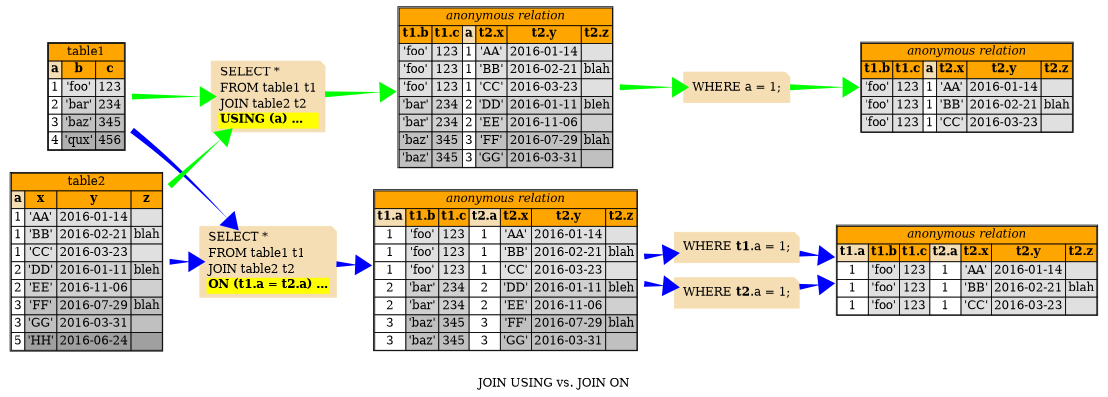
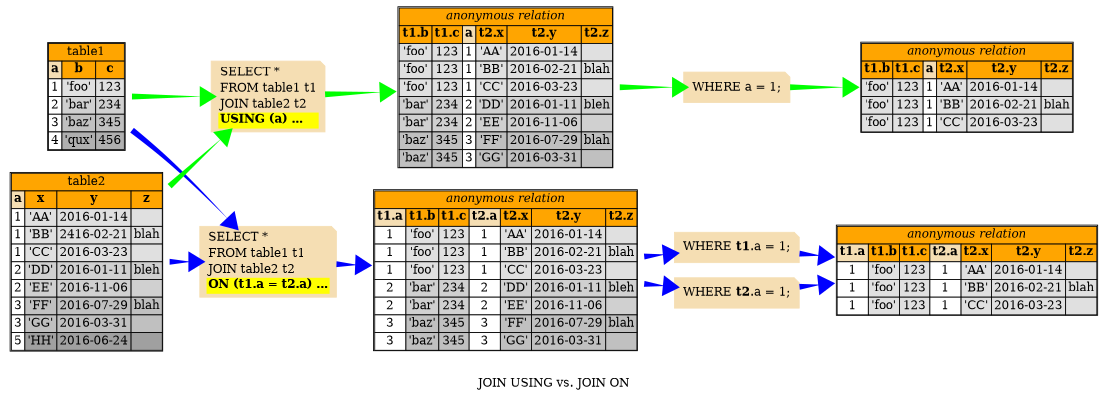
node "table2": text "2016-02-21" -> "2416-02-21"
